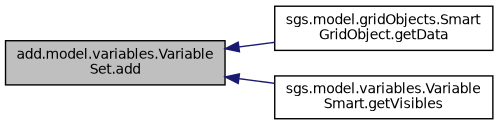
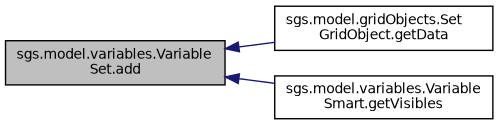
node "sgs.model.gridObjects.Smart GridObject.getData": label "sgs.model.gridObjects.Smart GridObject.getData" -> "sgs.model.gridObjects.Set GridObject.getData"
node "add.model.variables.Variable Set.add": label "add.model.variables.Variable Set.add" -> "sgs.model.variables.Variable Set.add"
